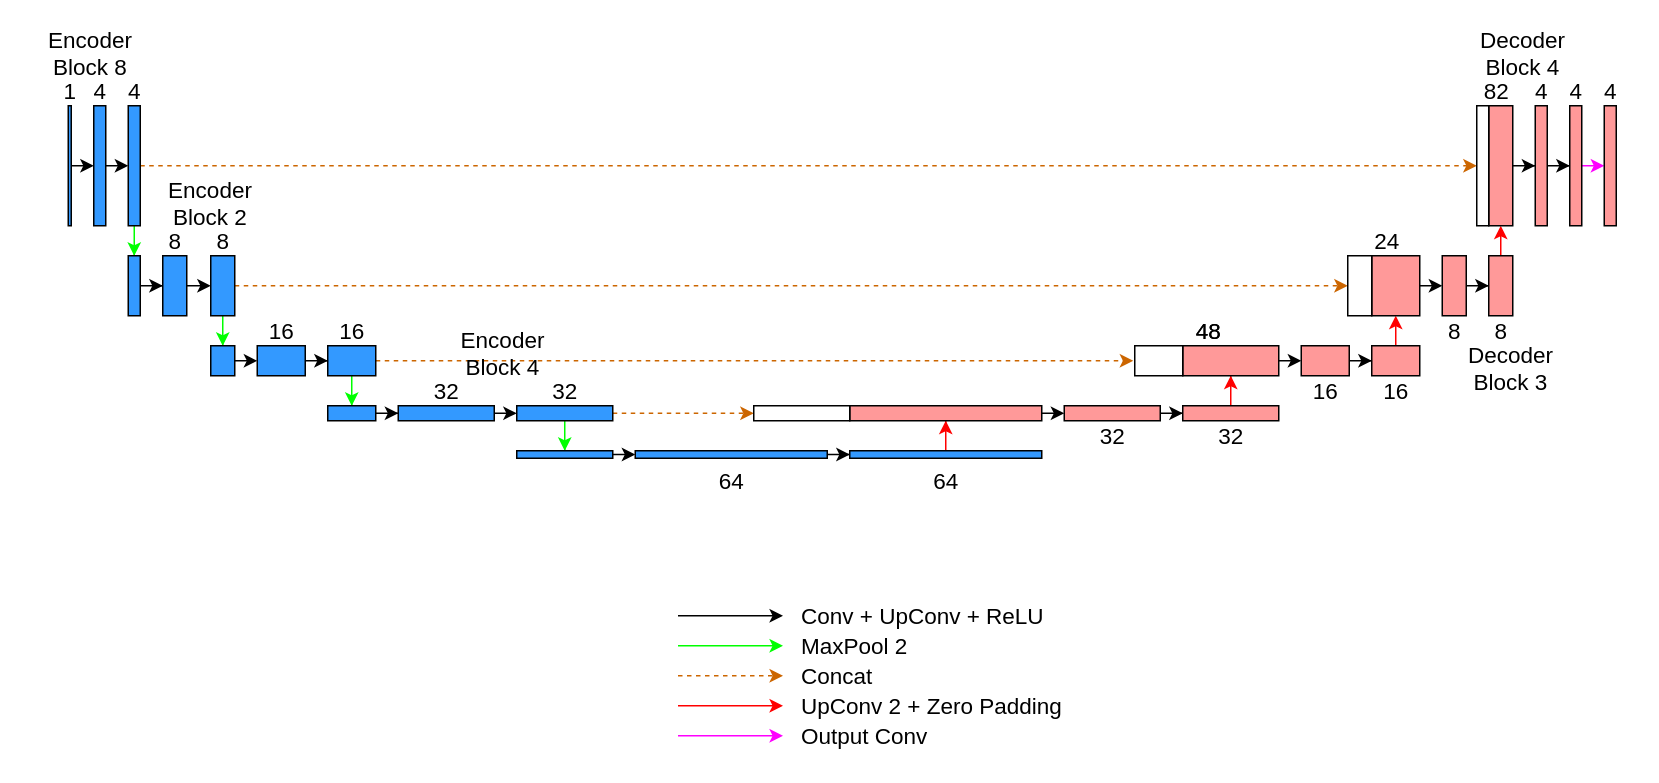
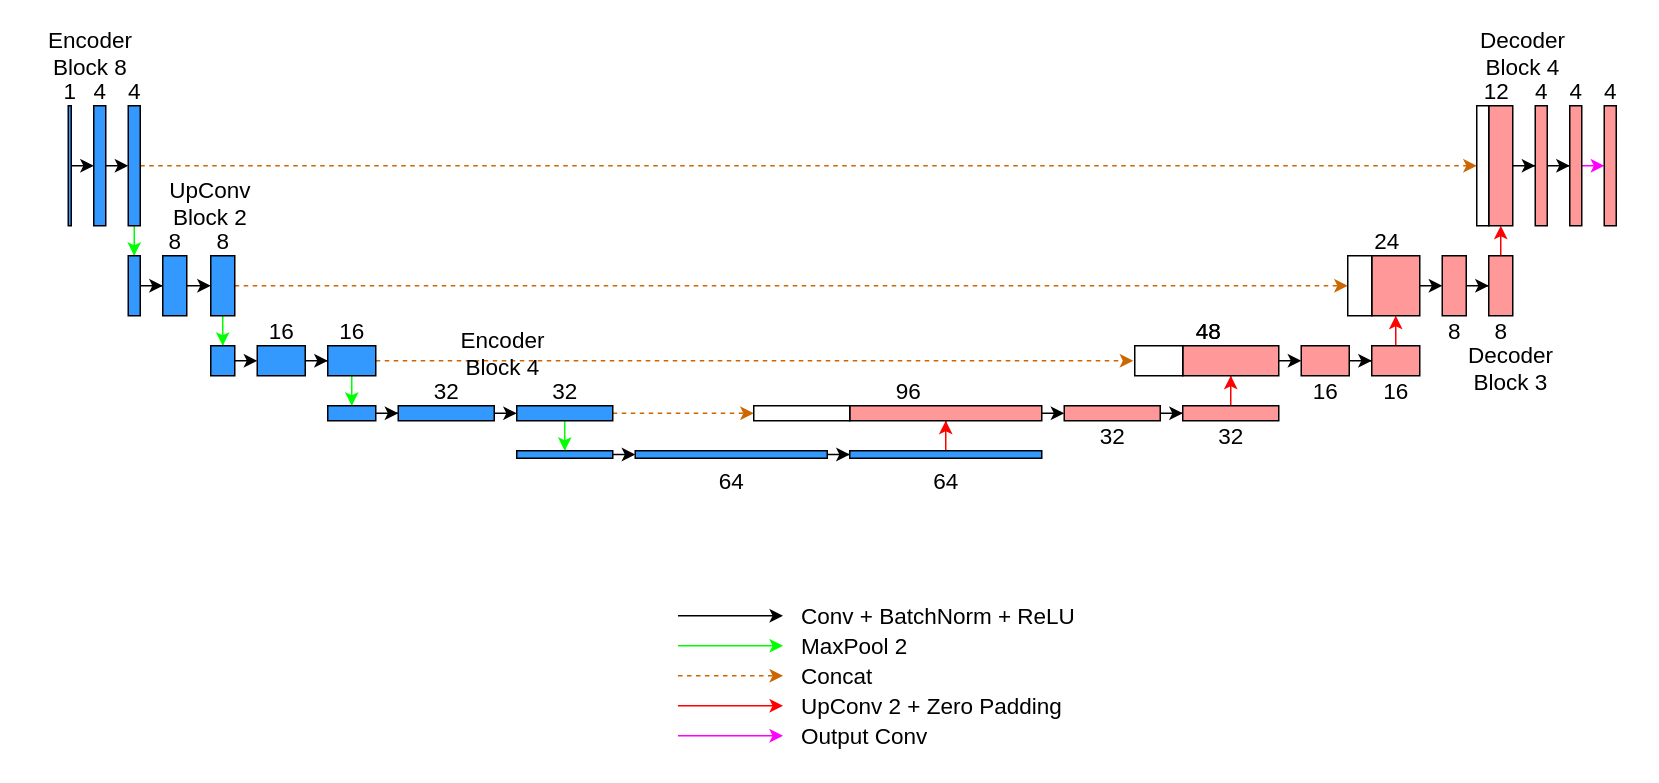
node "82": label "82" -> "12"
node "Encoder Block 2": label "Encoder Block 2" -> "UpConv Block 2"
node "96": added
node "Conv + UpConv + ReLU": label "Conv + UpConv + ReLU" -> "Conv + BatchNorm + ReLU"
